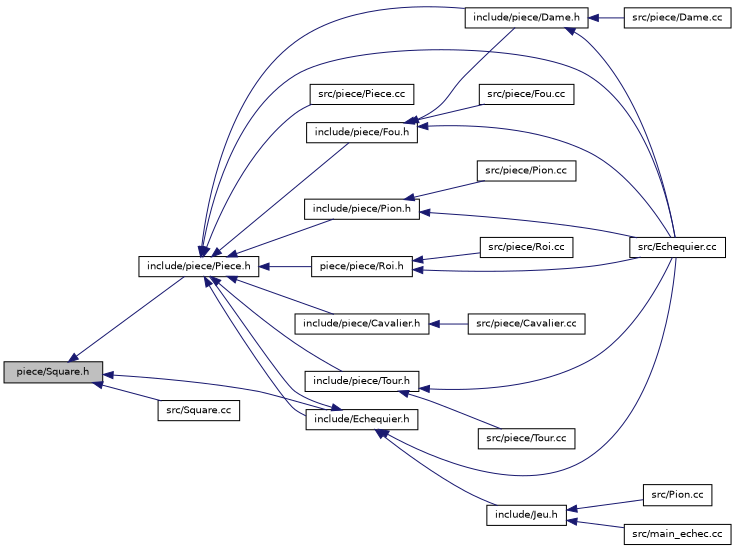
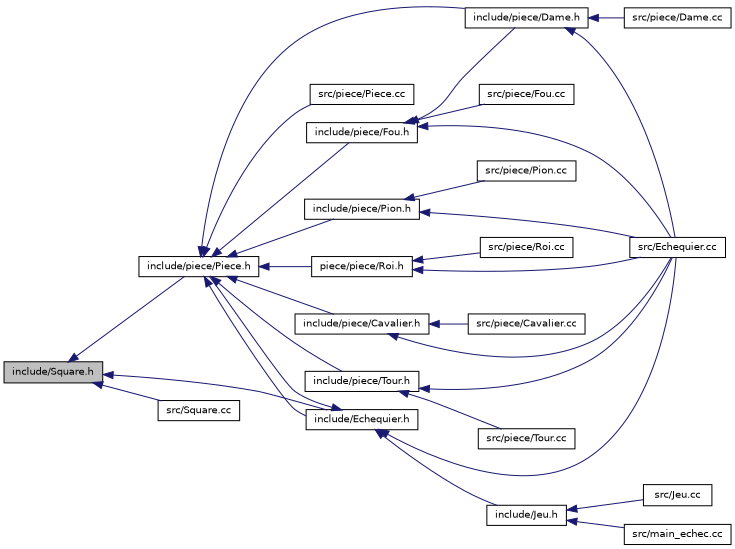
edge "src/Echequier.cc" -> "include/piece/Piece.h": now "src/Echequier.cc" -> "include/piece/Cavalier.h"
node "piece/Square.h": label "piece/Square.h" -> "include/Square.h"
node "src/Pion.cc": label "src/Pion.cc" -> "src/Jeu.cc"
